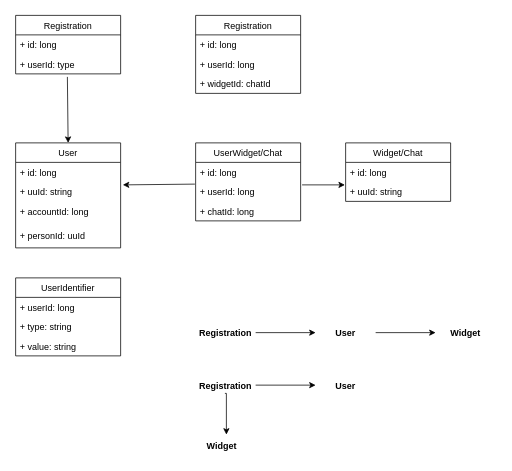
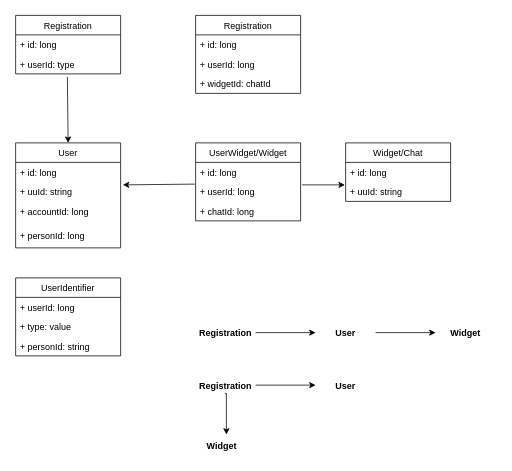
node "UserWidget/Chat": label "UserWidget/Chat" -> "UserWidget/Widget"
node "+ personId: uuId": label "+ personId: uuId" -> "+ personId: long"
node "+ type: string": label "+ type: string" -> "+ type: value"
node "+ value: string": label "+ value: string" -> "+ personId: string"
